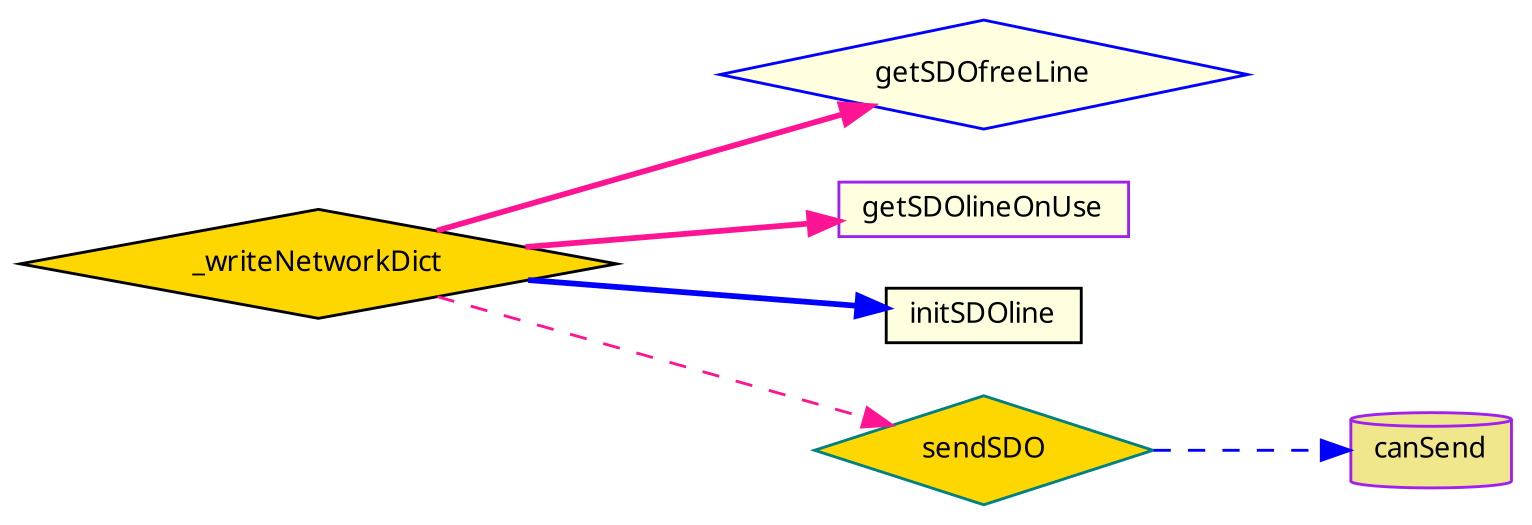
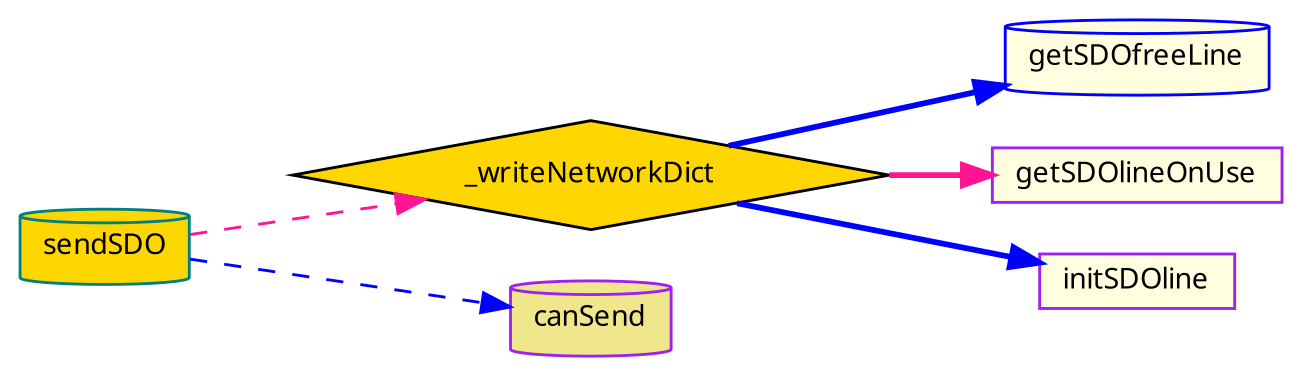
node "getSDOfreeLine": shape diamond -> cylinder
edge "_writeNetworkDict" -> "getSDOfreeLine": color deeppink -> blue
node "initSDOline": color black -> purple
edge "_writeNetworkDict" -> "sendSDO": reversed
node "sendSDO": shape diamond -> cylinder
